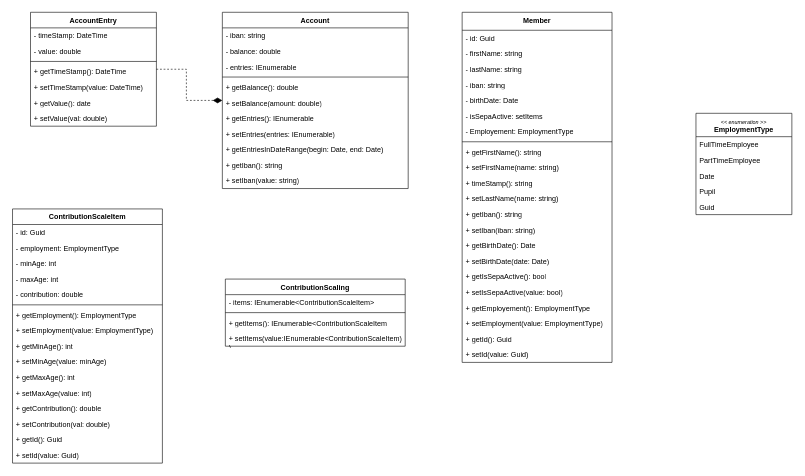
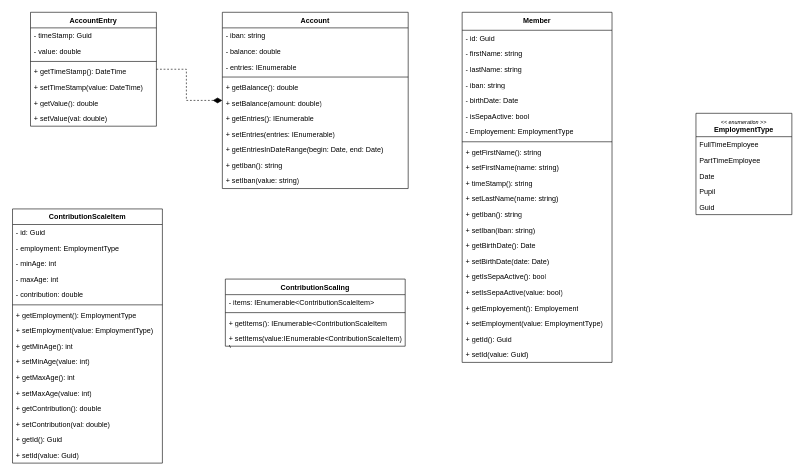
node "- timeStamp: DateTime": label "- timeStamp: DateTime" -> "- timeStamp: Guid"
node "+ getValue(): date": label "+ getValue(): date" -> "+ getValue(): double"
node "- isSepaActive: setItems": label "- isSepaActive: setItems" -> "- isSepaActive: bool"
node "+ getEmployement(): EmploymentType": label "+ getEmployement(): EmploymentType" -> "+ getEmployement(): Employement"
node "+ setMinAge(value: minAge)": label "+ setMinAge(value: minAge)" -> "+ setMinAge(value: int)"
